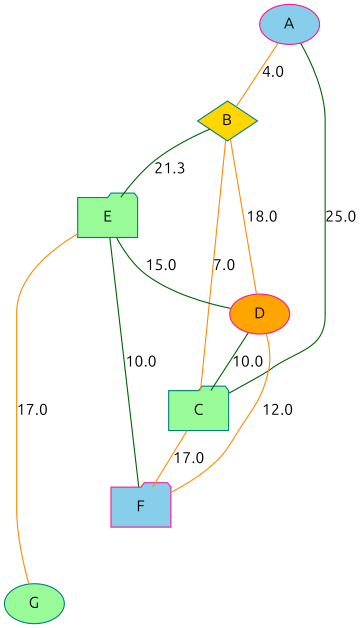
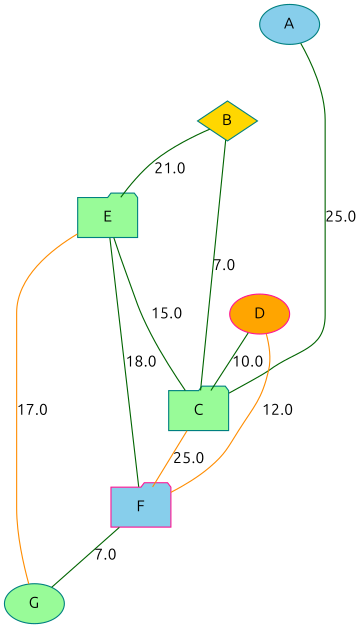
node "A": color deeppink -> teal
edge "A" -- "B": removed, label "4.0"
edge "B" -- "E": label "21.3" -> "21.0"
edge "B" -- "D": removed, label "18.0"
edge "B" -- "C": color darkorange -> darkgreen
edge "E" -- "D": now "E" -- "C"
edge "E" -- "F": label "10.0" -> "18.0"
edge "C" -- "F": label "17.0" -> "25.0"
edge "F" -- "G": added, label "7.0"
